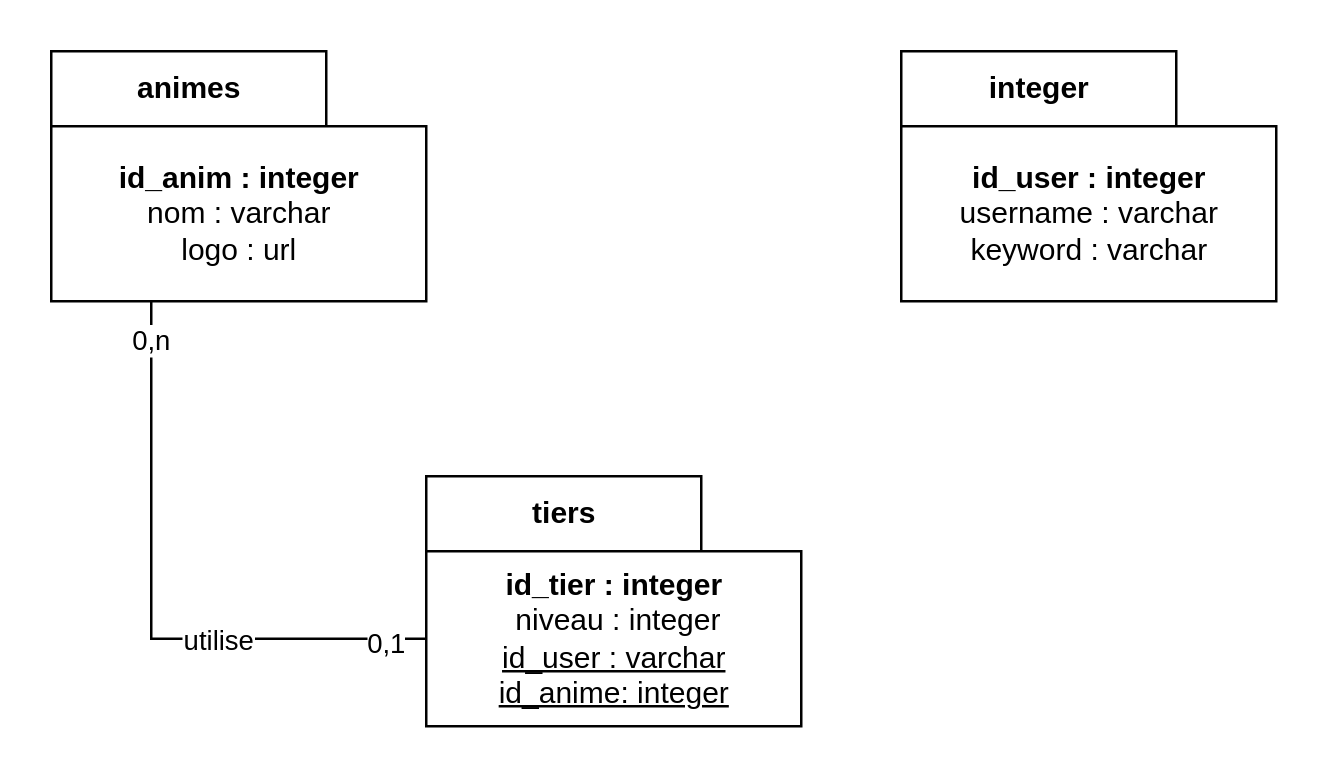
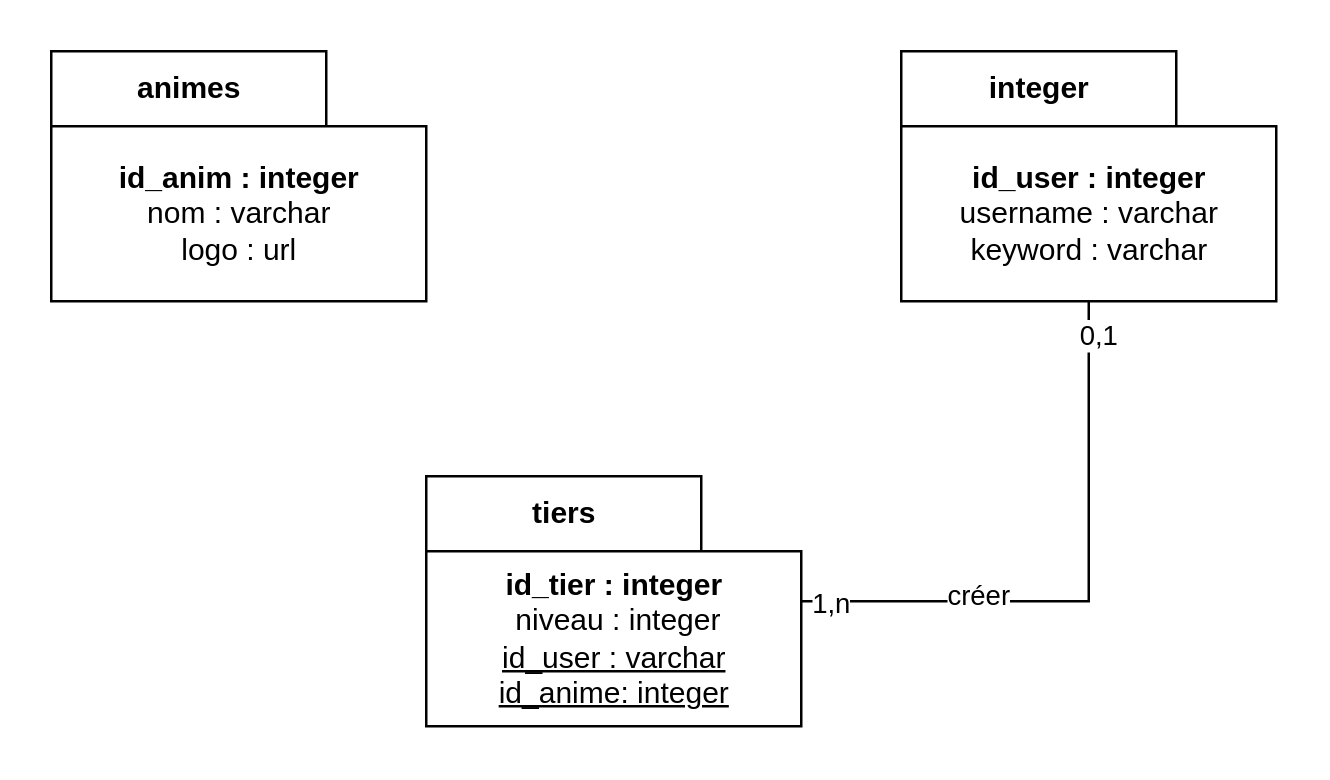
edge "integer" -- "tiers": added, labels "0,1", "créer", "1,n"
edge "animes" -- "tiers": removed, labels "0,n", "utilise", "0,1"
